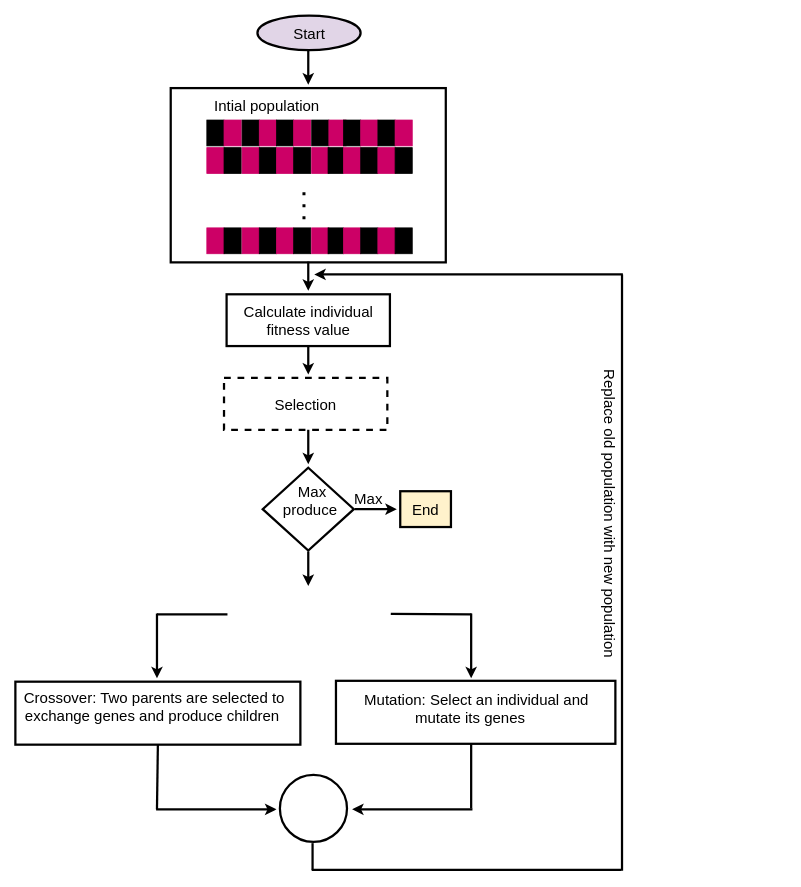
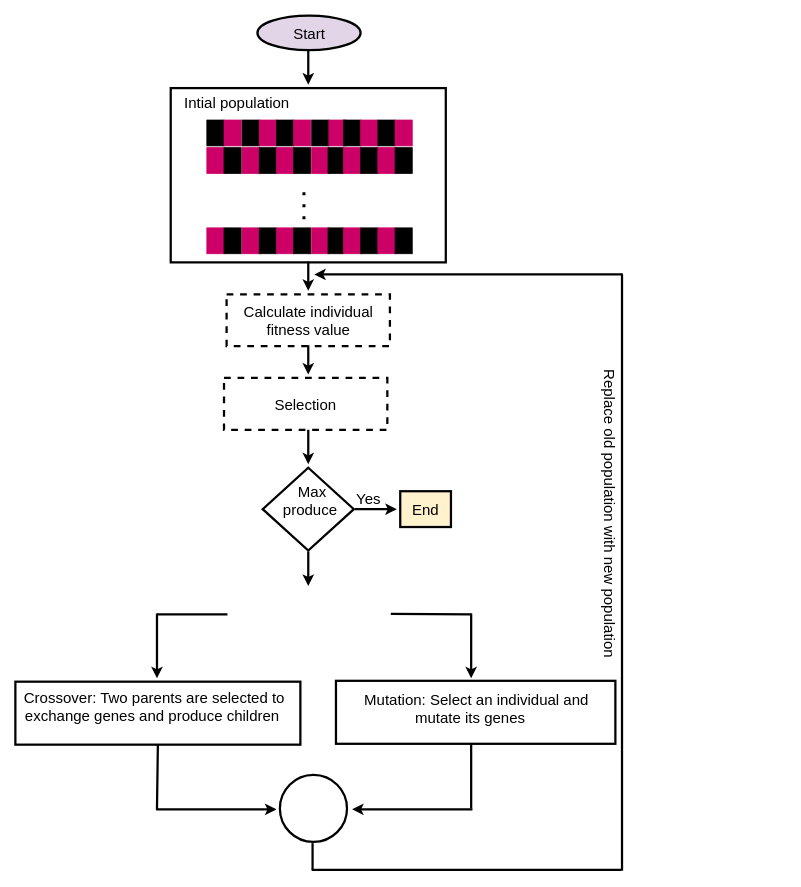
node "Intial population": moved (267, 105) -> (237, 102)
node "Calculate individual fitness value": style solid -> dashed
node "Max": label "Max" -> "Yes"
